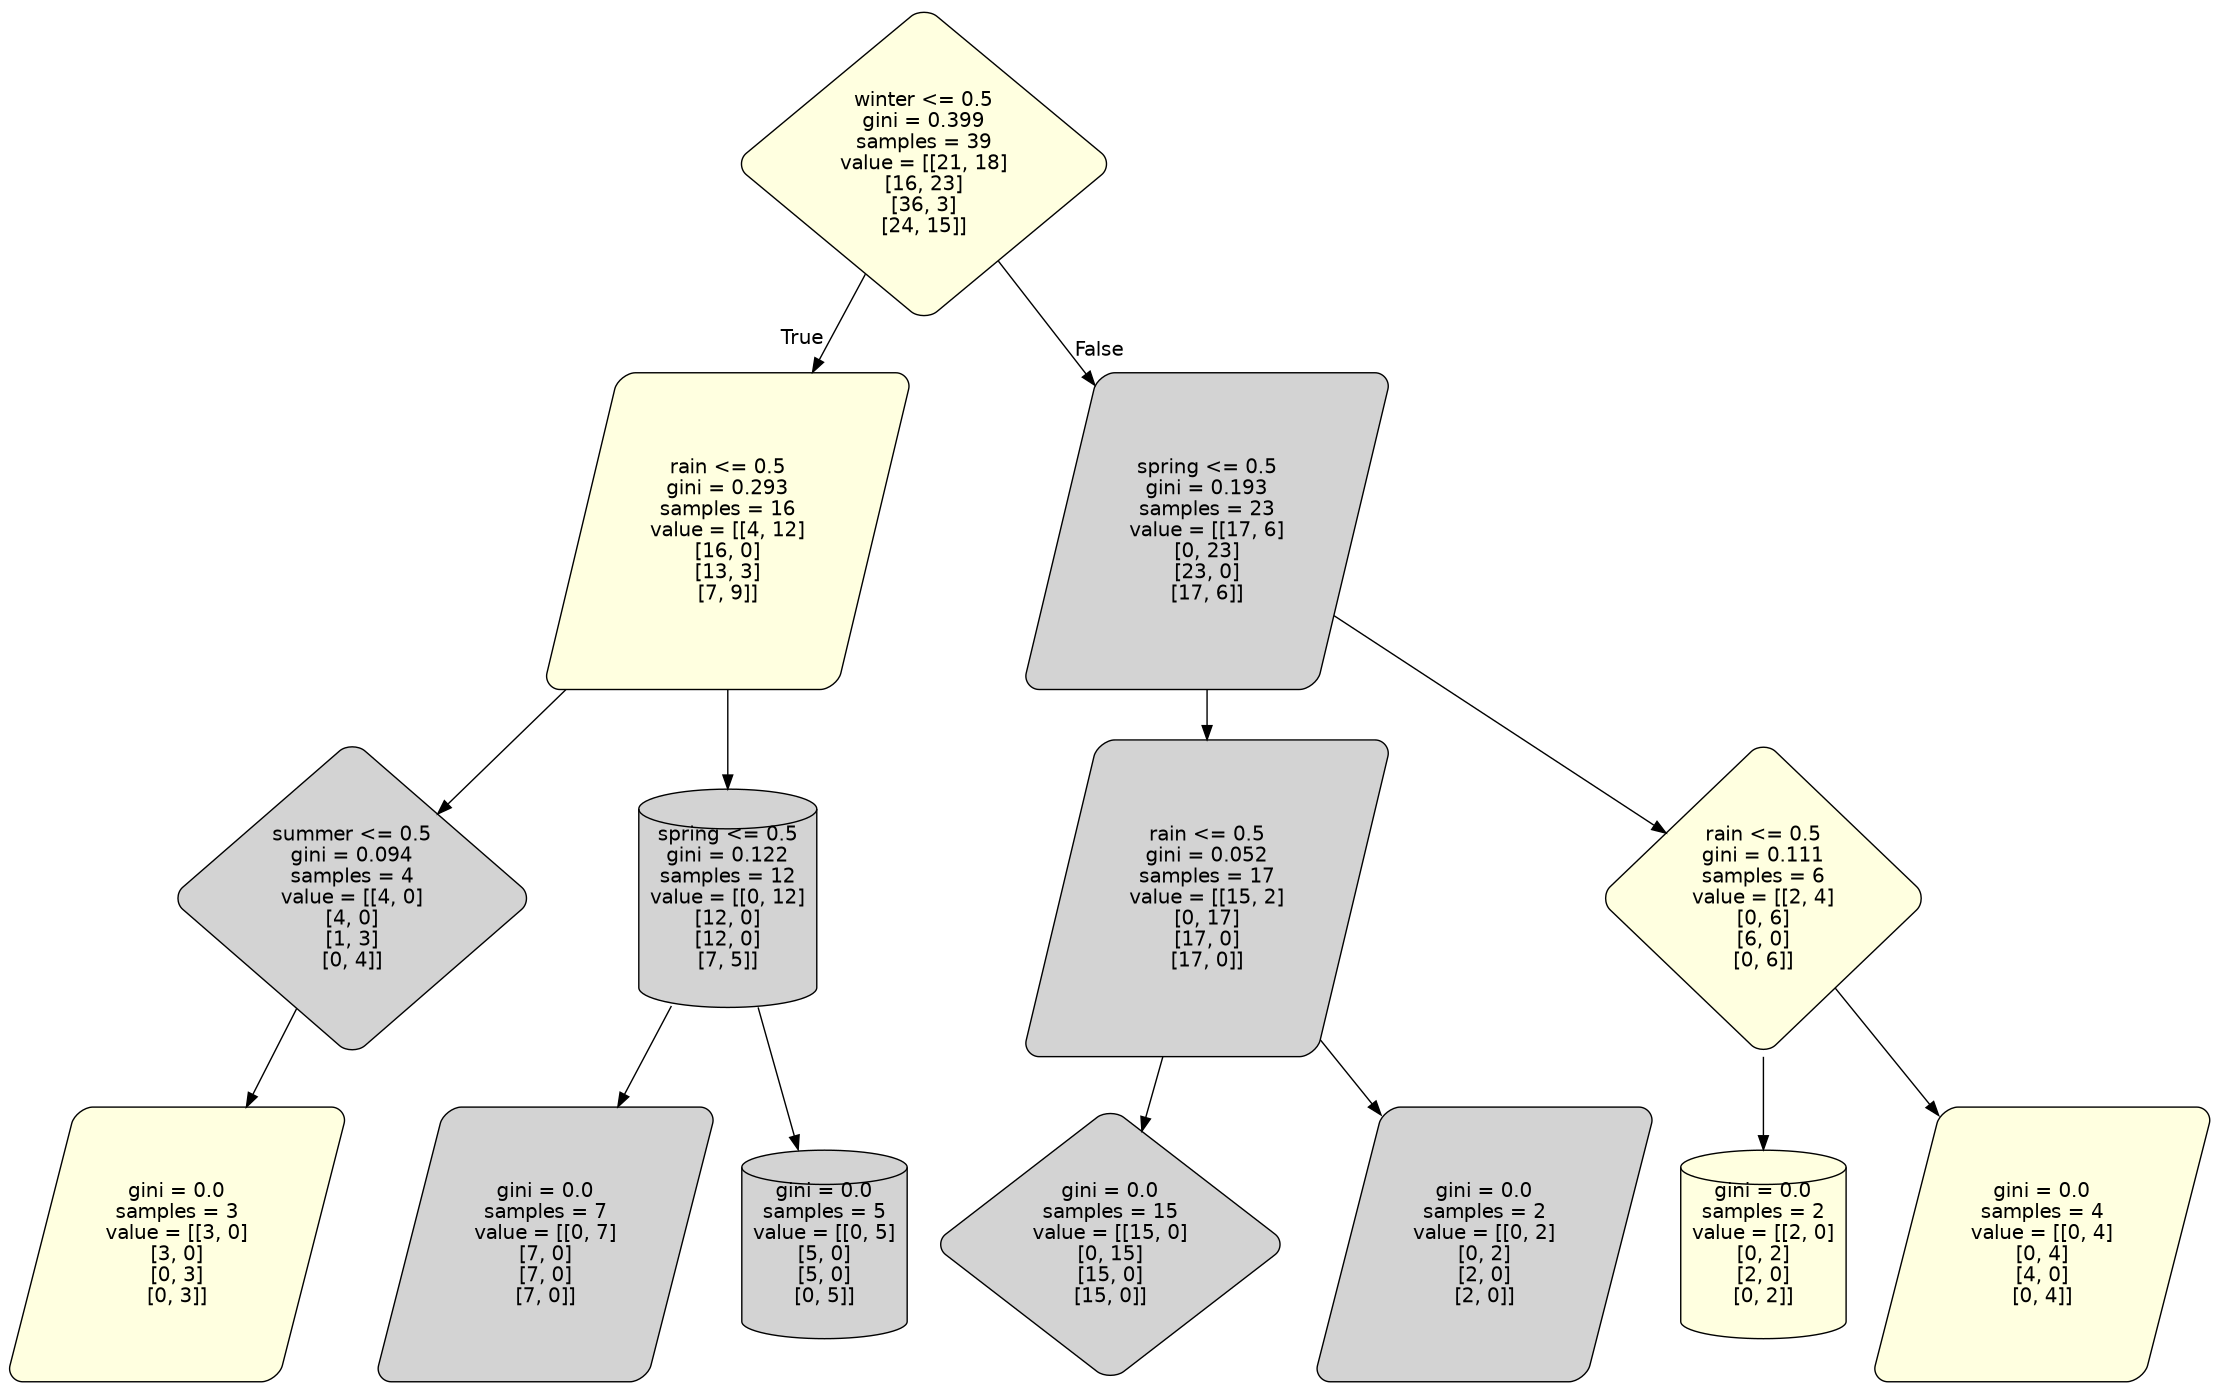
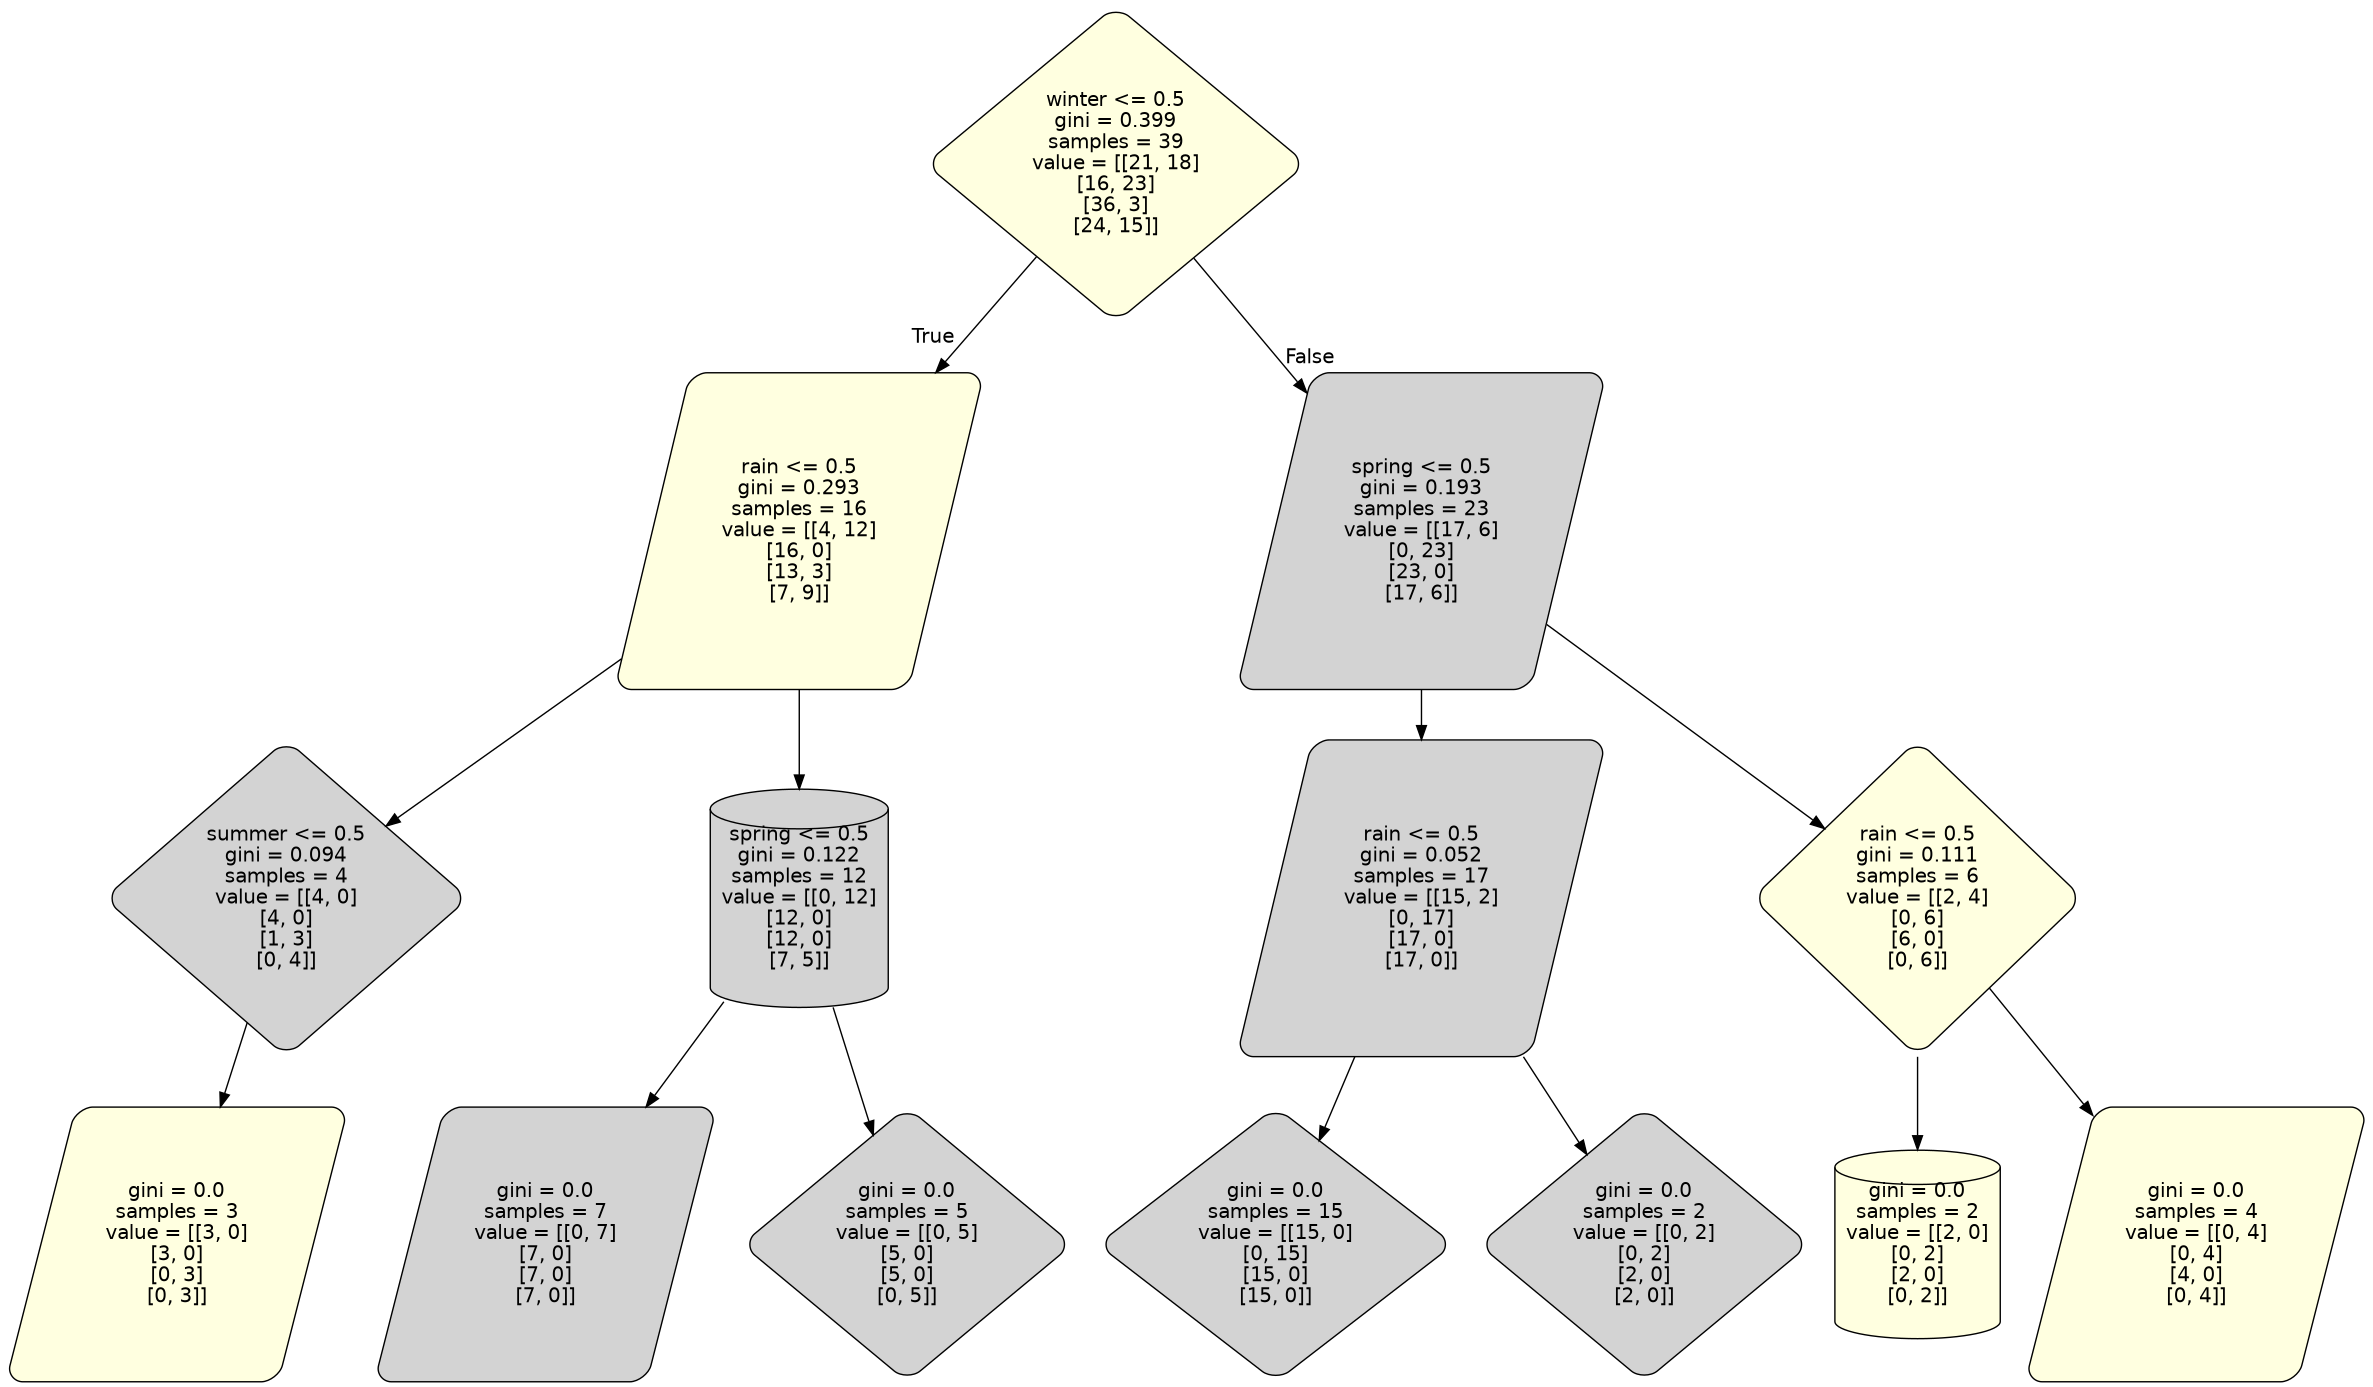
node "gini = 0.0 samples = 5 value = [[0, 5] [5, 0] [5, 0] [0, 5]]": shape cylinder -> diamond
node "gini = 0.0 samples = 2 value = [[0, 2] [0, 2] [2, 0] [2, 0]]": shape parallelogram -> diamond
